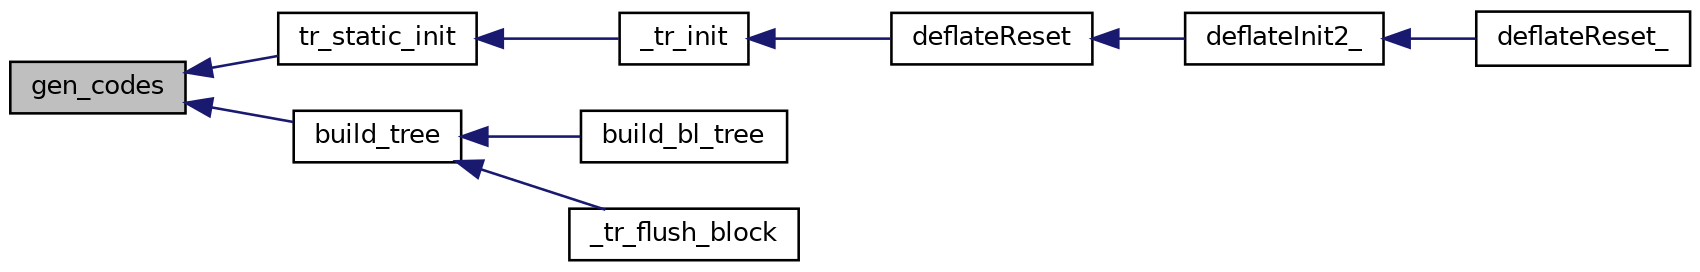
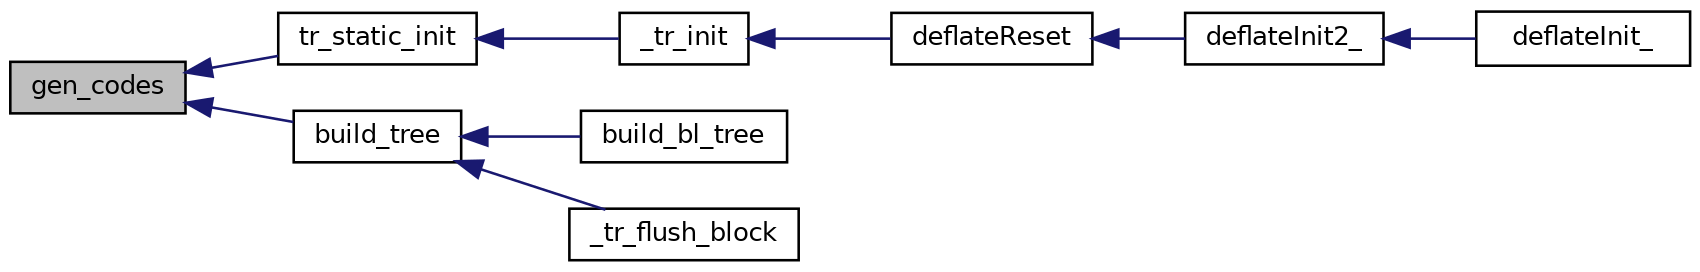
node "deflateReset_": label "deflateReset_" -> "deflateInit_"
